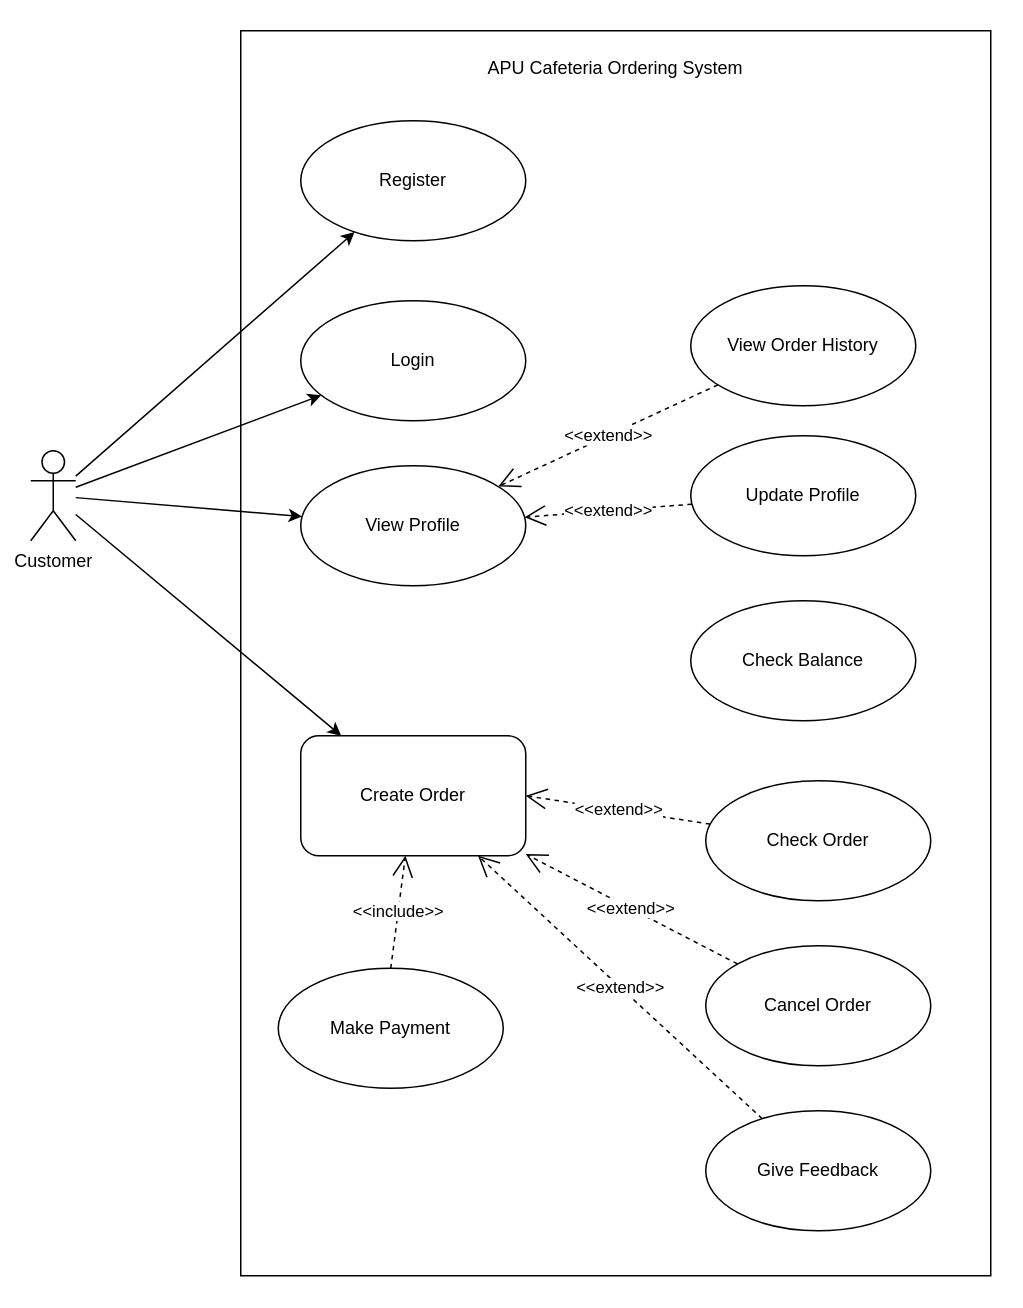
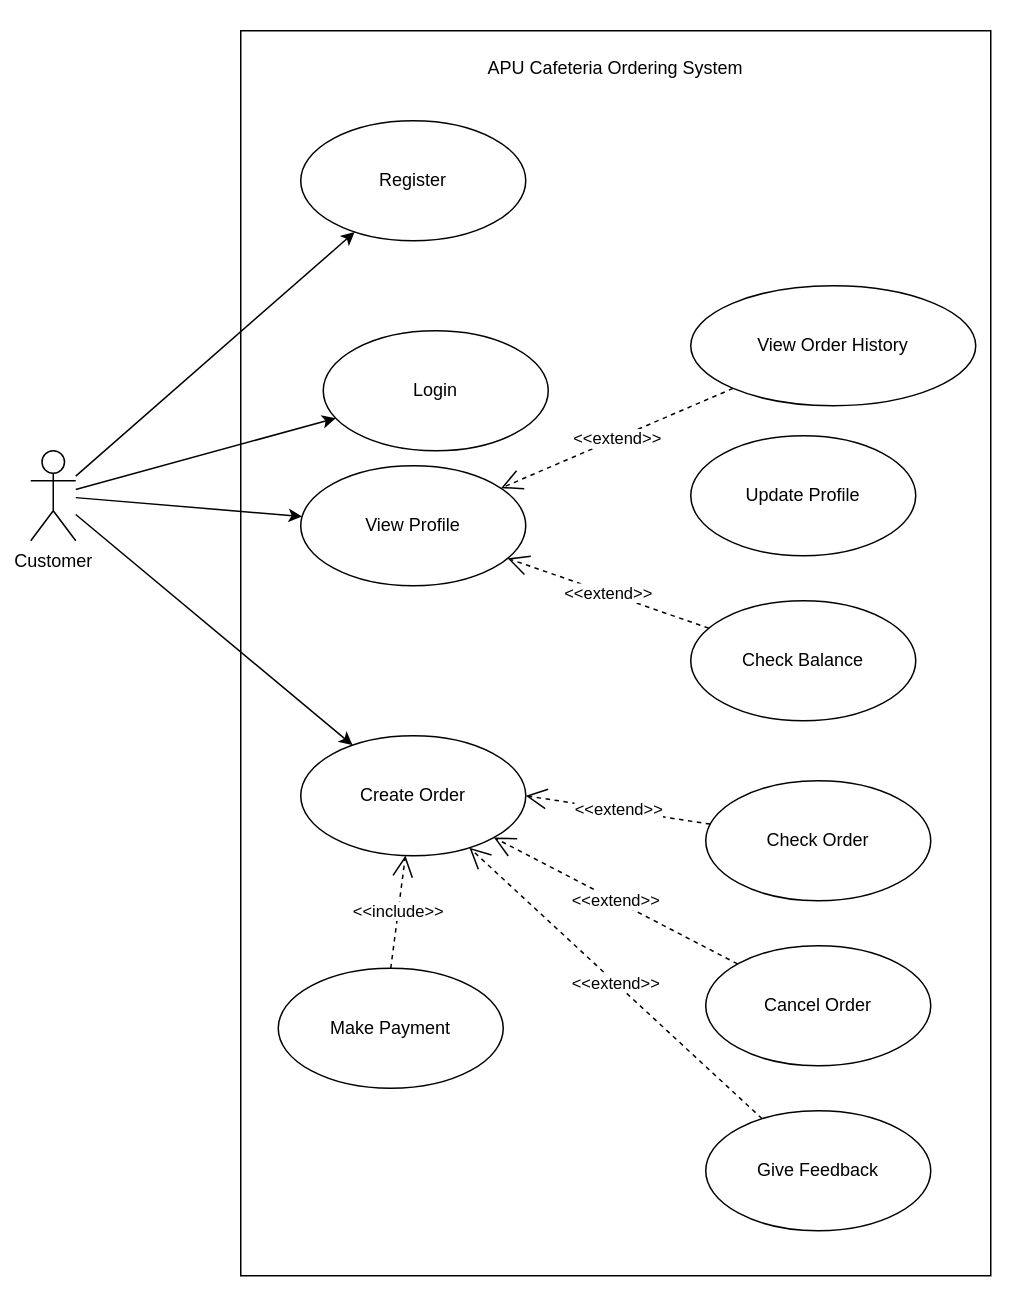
node "View Order History": size 225x120 -> 285x120
node "Login": moved (413, 361) -> (436, 391)
edge "Update Profile" -> "View Profile": removed, label "<<extend>>"
edge "Check Balance" -> "View Profile": added, label "<<extend>>"
node "Create Order": shape rounded rectangle -> ellipse
